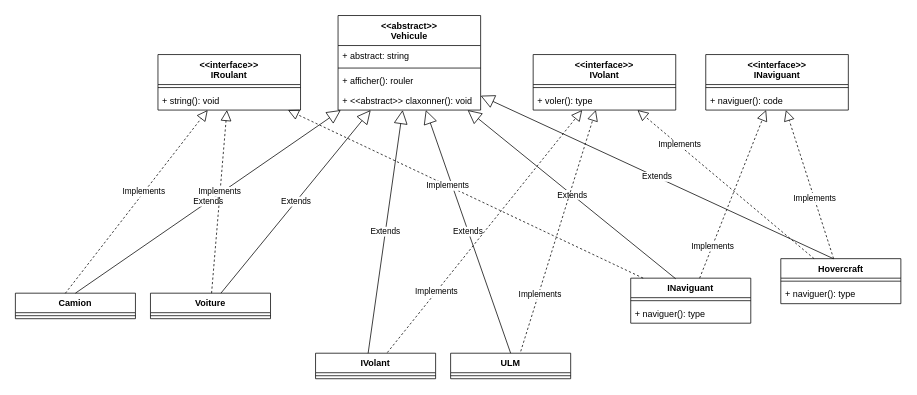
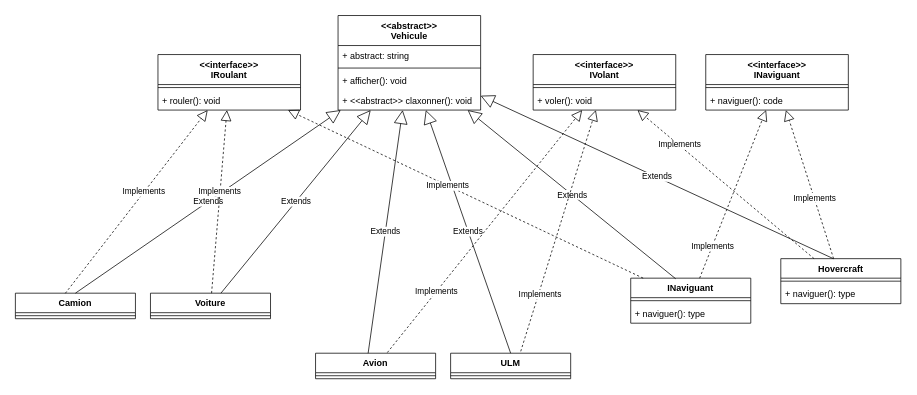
node "+ afficher(): rouler": label "+ afficher(): rouler" -> "+ afficher(): void"
node "+ string(): void": label "+ string(): void" -> "+ rouler(): void"
node "+ voler(): type": label "+ voler(): type" -> "+ voler(): void"
node "IVolant": label "IVolant" -> "Avion"
